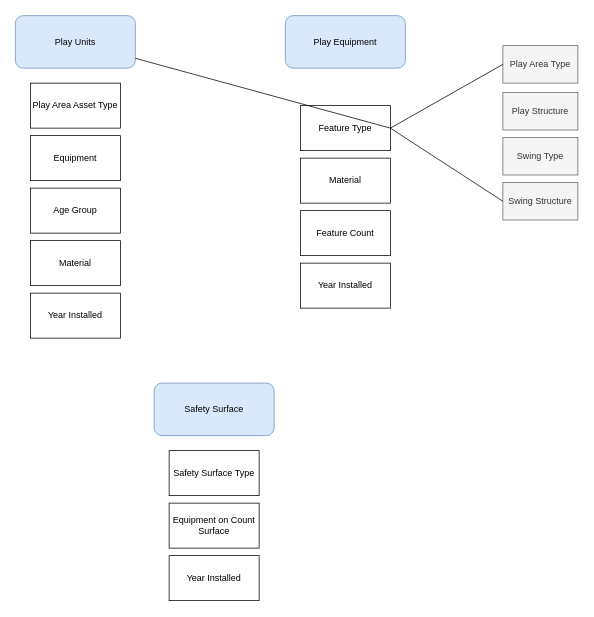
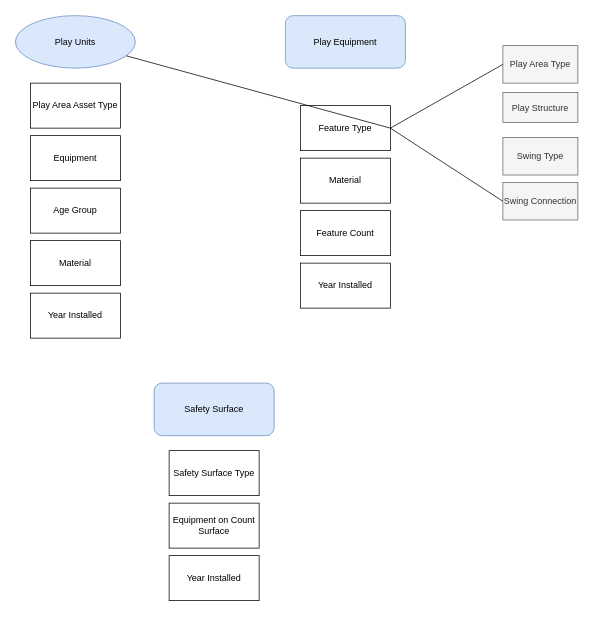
node "Play Units": shape rounded rectangle -> ellipse
node "Play Structure": size 75x38 -> 75x30
node "Swing Structure": label "Swing Structure" -> "Swing Connection"
